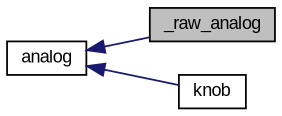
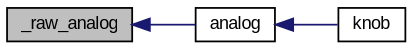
edge "_raw_analog" -> "analog": reversed
